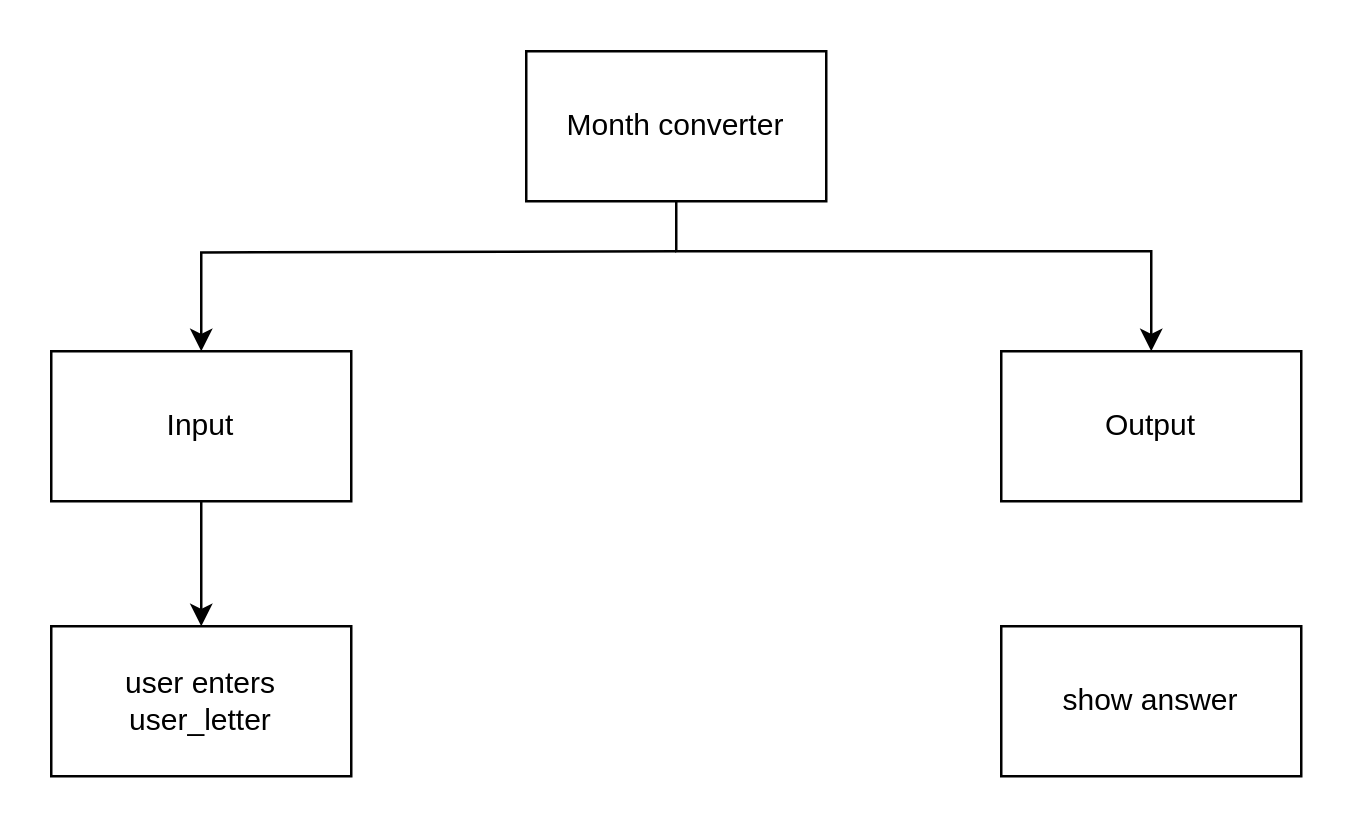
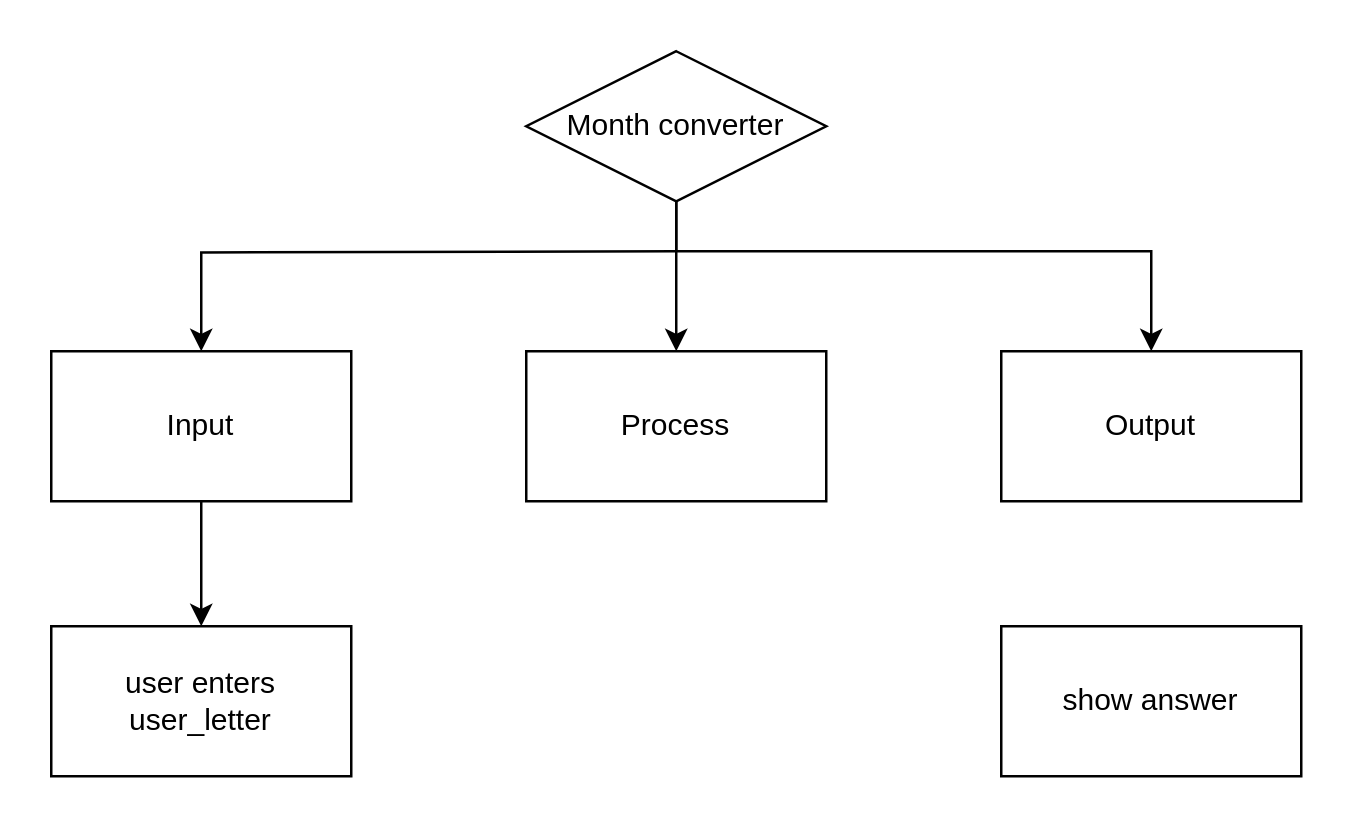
node "Month converter": shape rectangle -> diamond
edge "Month converter" -> "Process": added
node "Process": added
